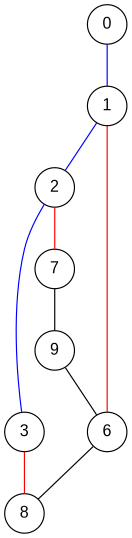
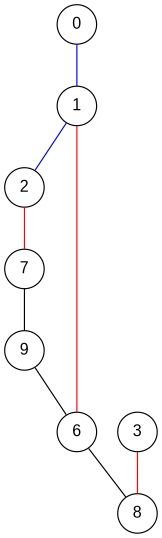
edge "2" -- "3": removed
